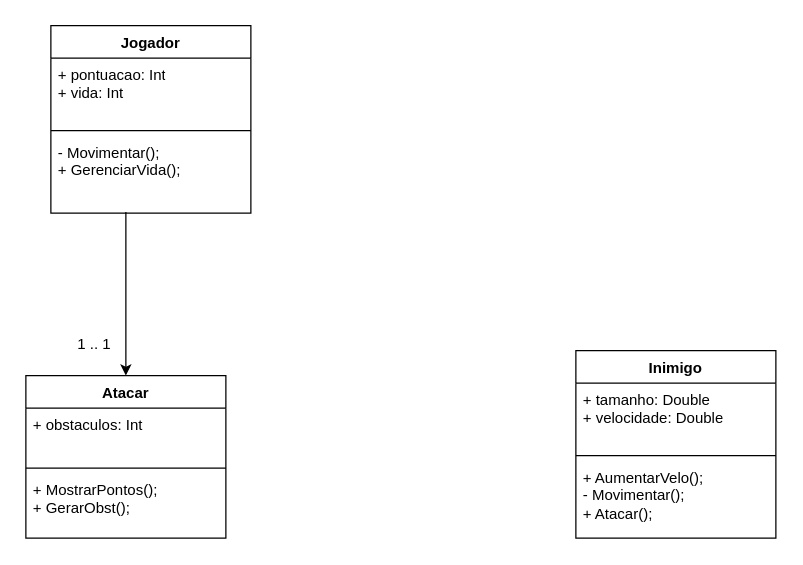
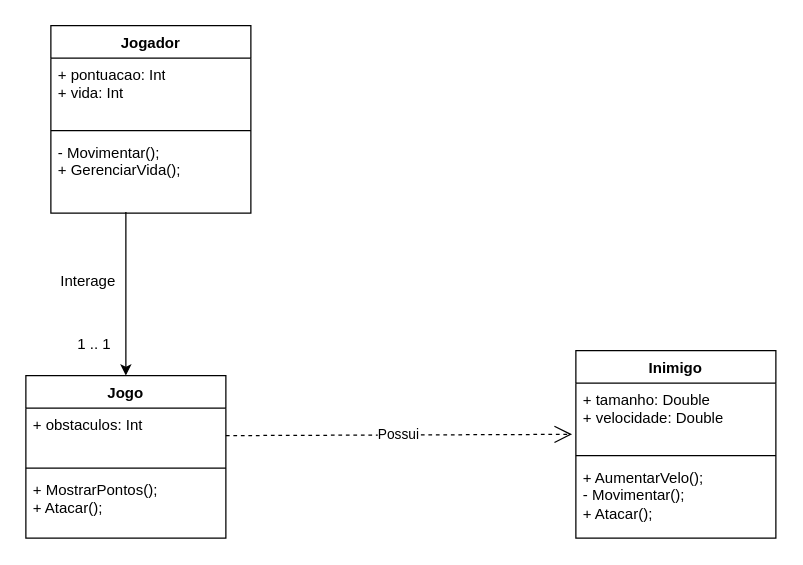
node "Interage": added
node "Atacar": label "Atacar" -> "Jogo"
edge "+ obstaculos: Int" -> "+ tamanho: Double + velocidade: Double": added, label "Possui"
node "+ MostrarPontos(); + GerarObst();": label "+ MostrarPontos(); + GerarObst();" -> "+ MostrarPontos(); + Atacar();"
